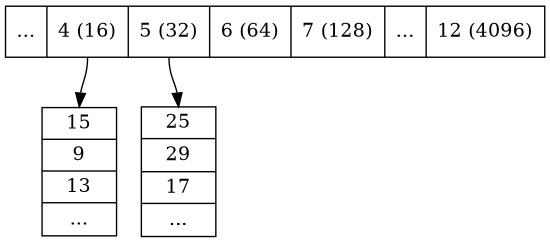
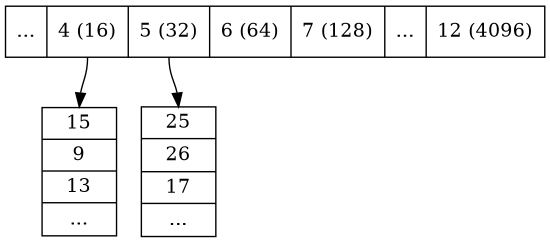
node "25": text "29" -> "26"
